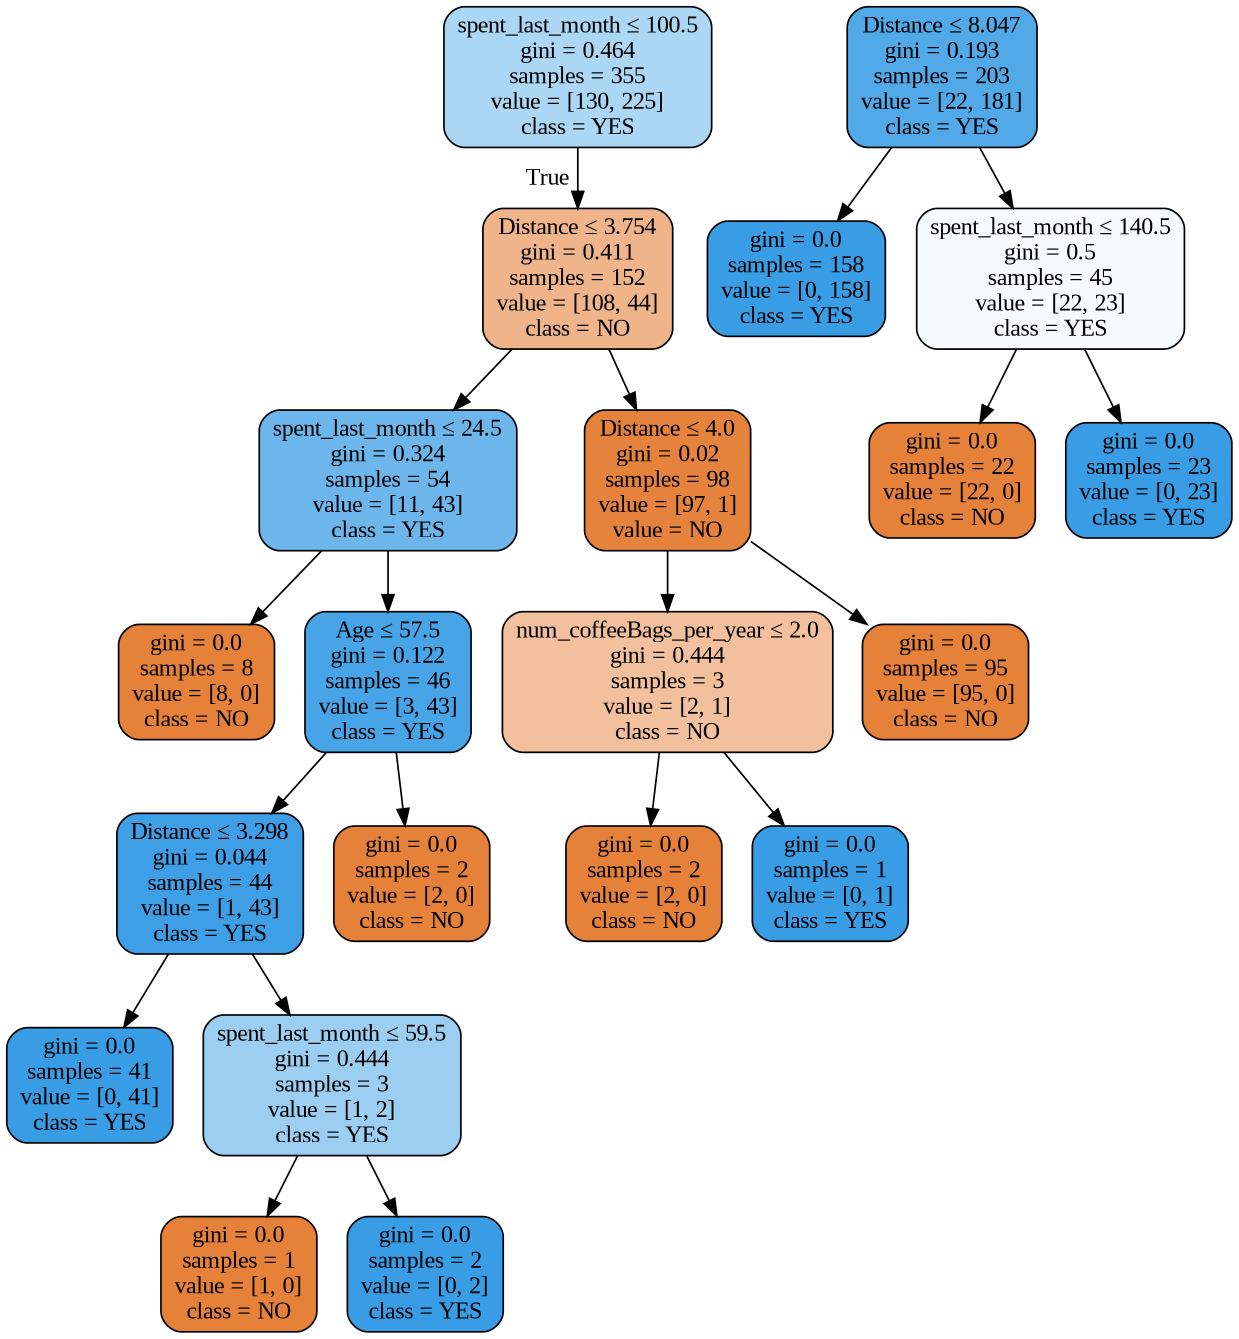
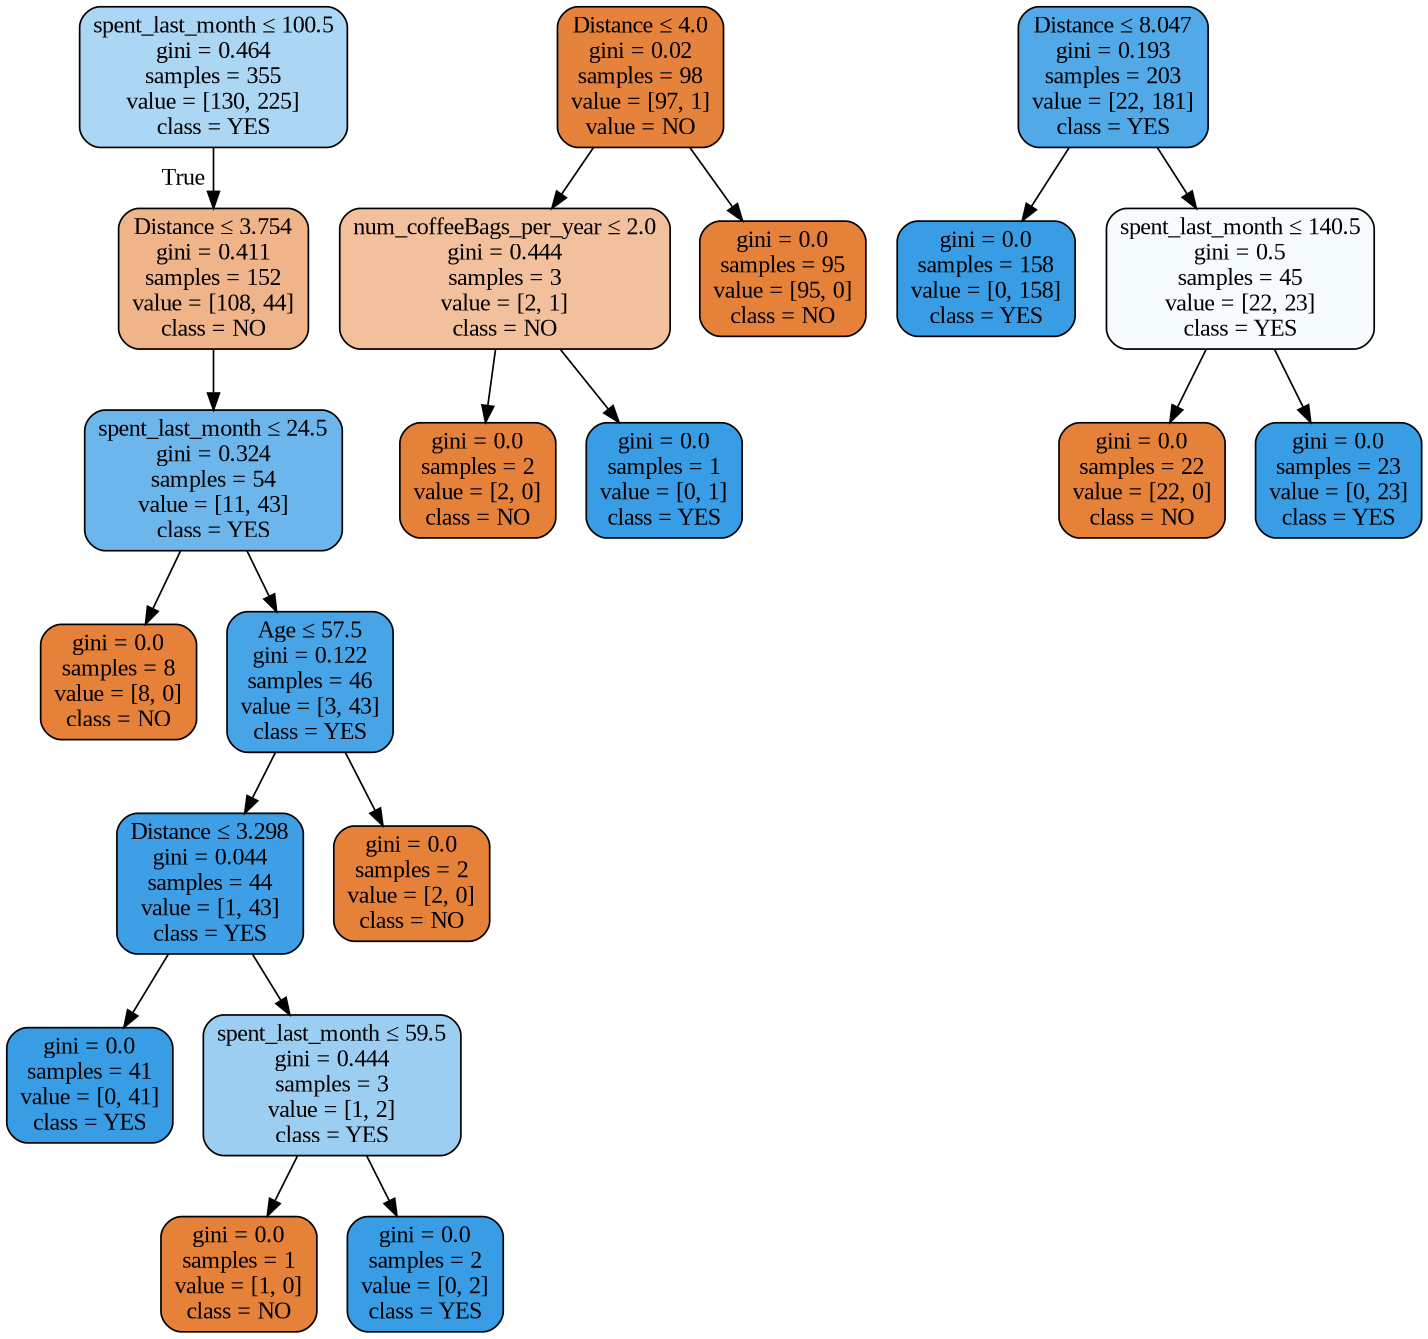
edge "Distance ≤ 3.754" -> "Distance ≤ 4.0": removed
